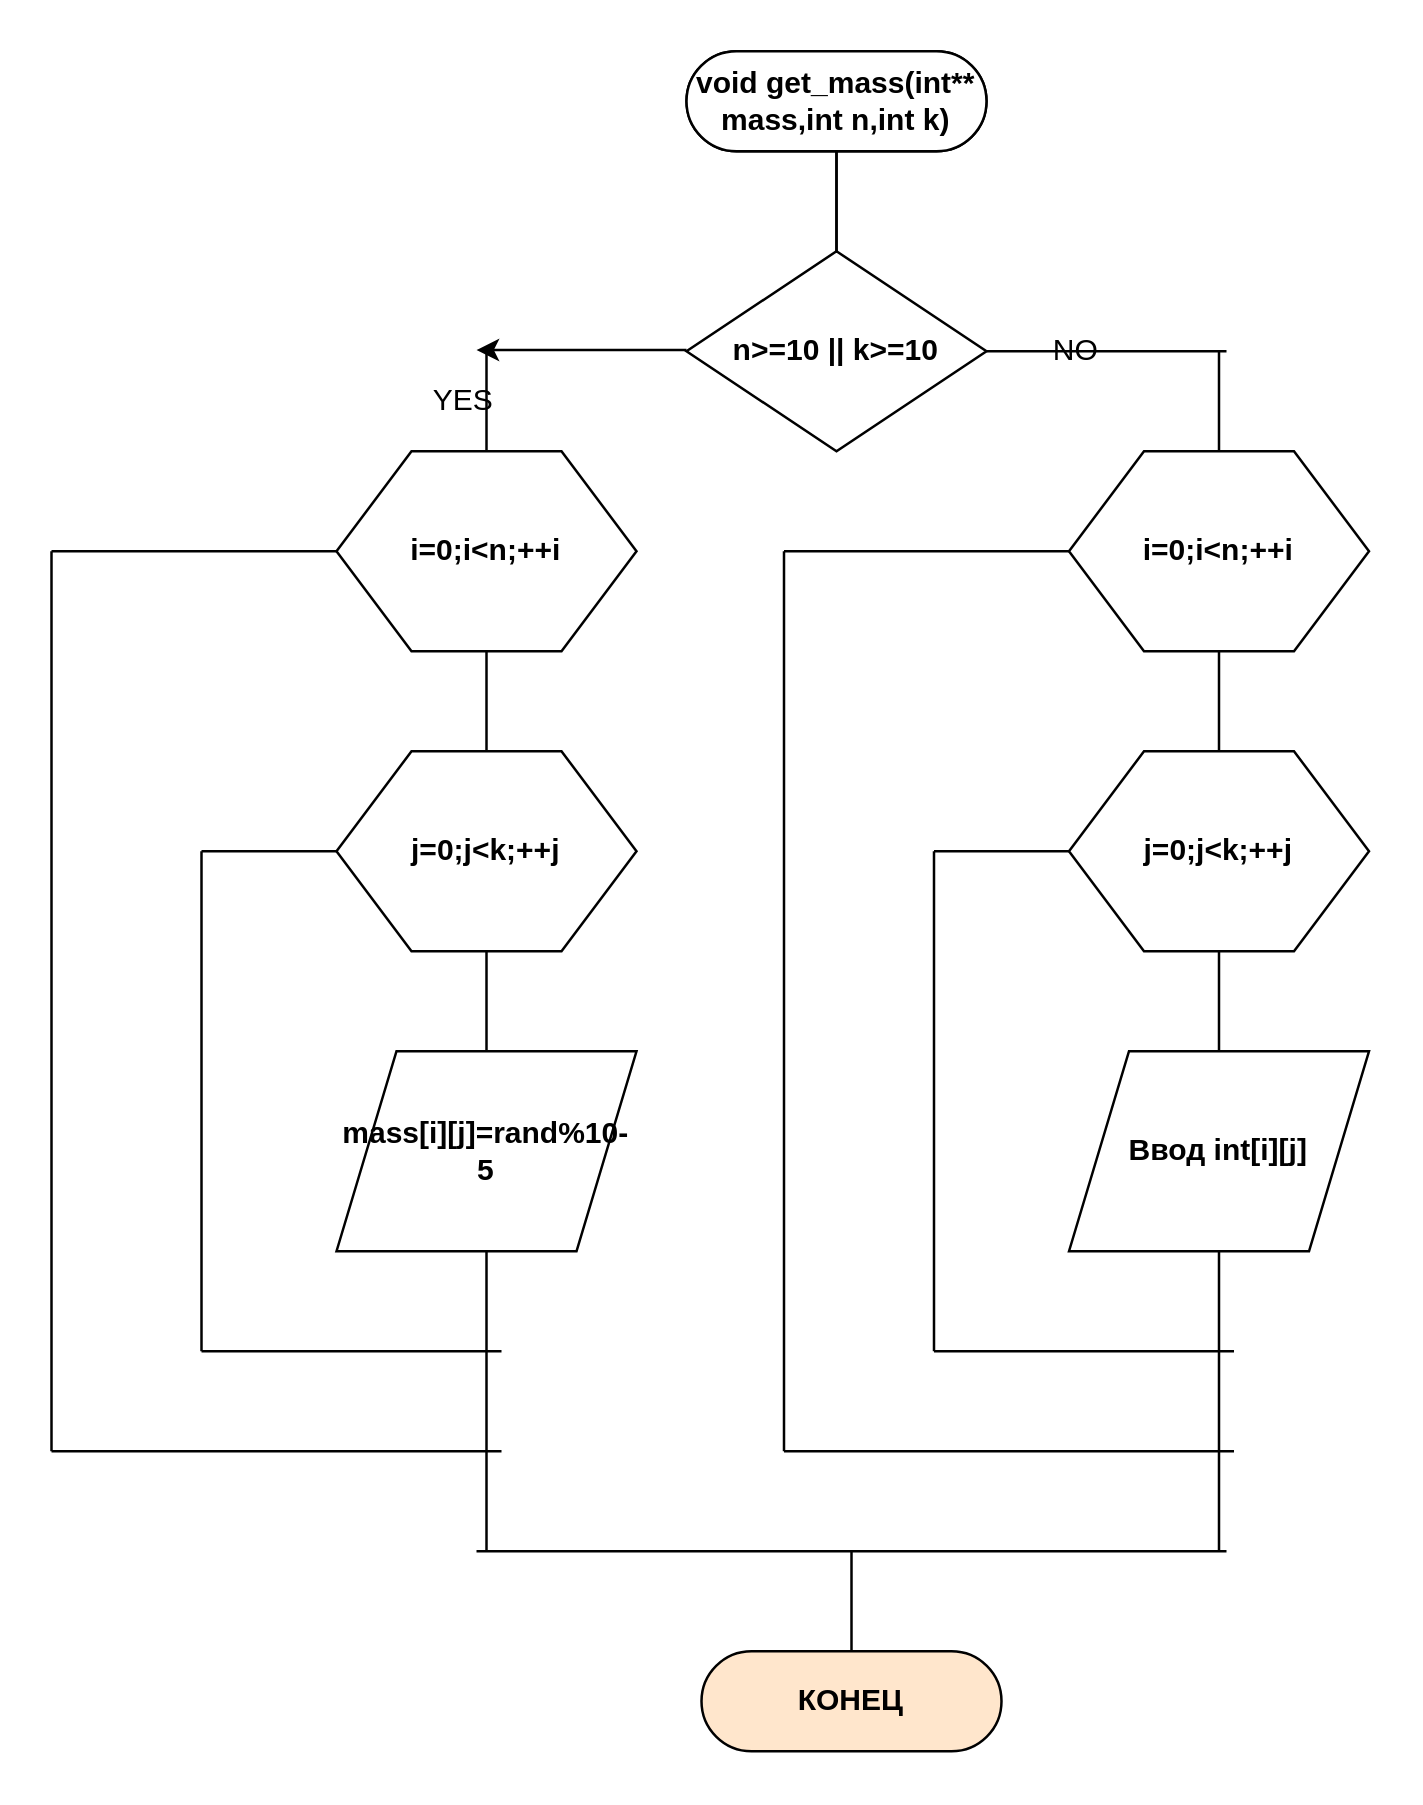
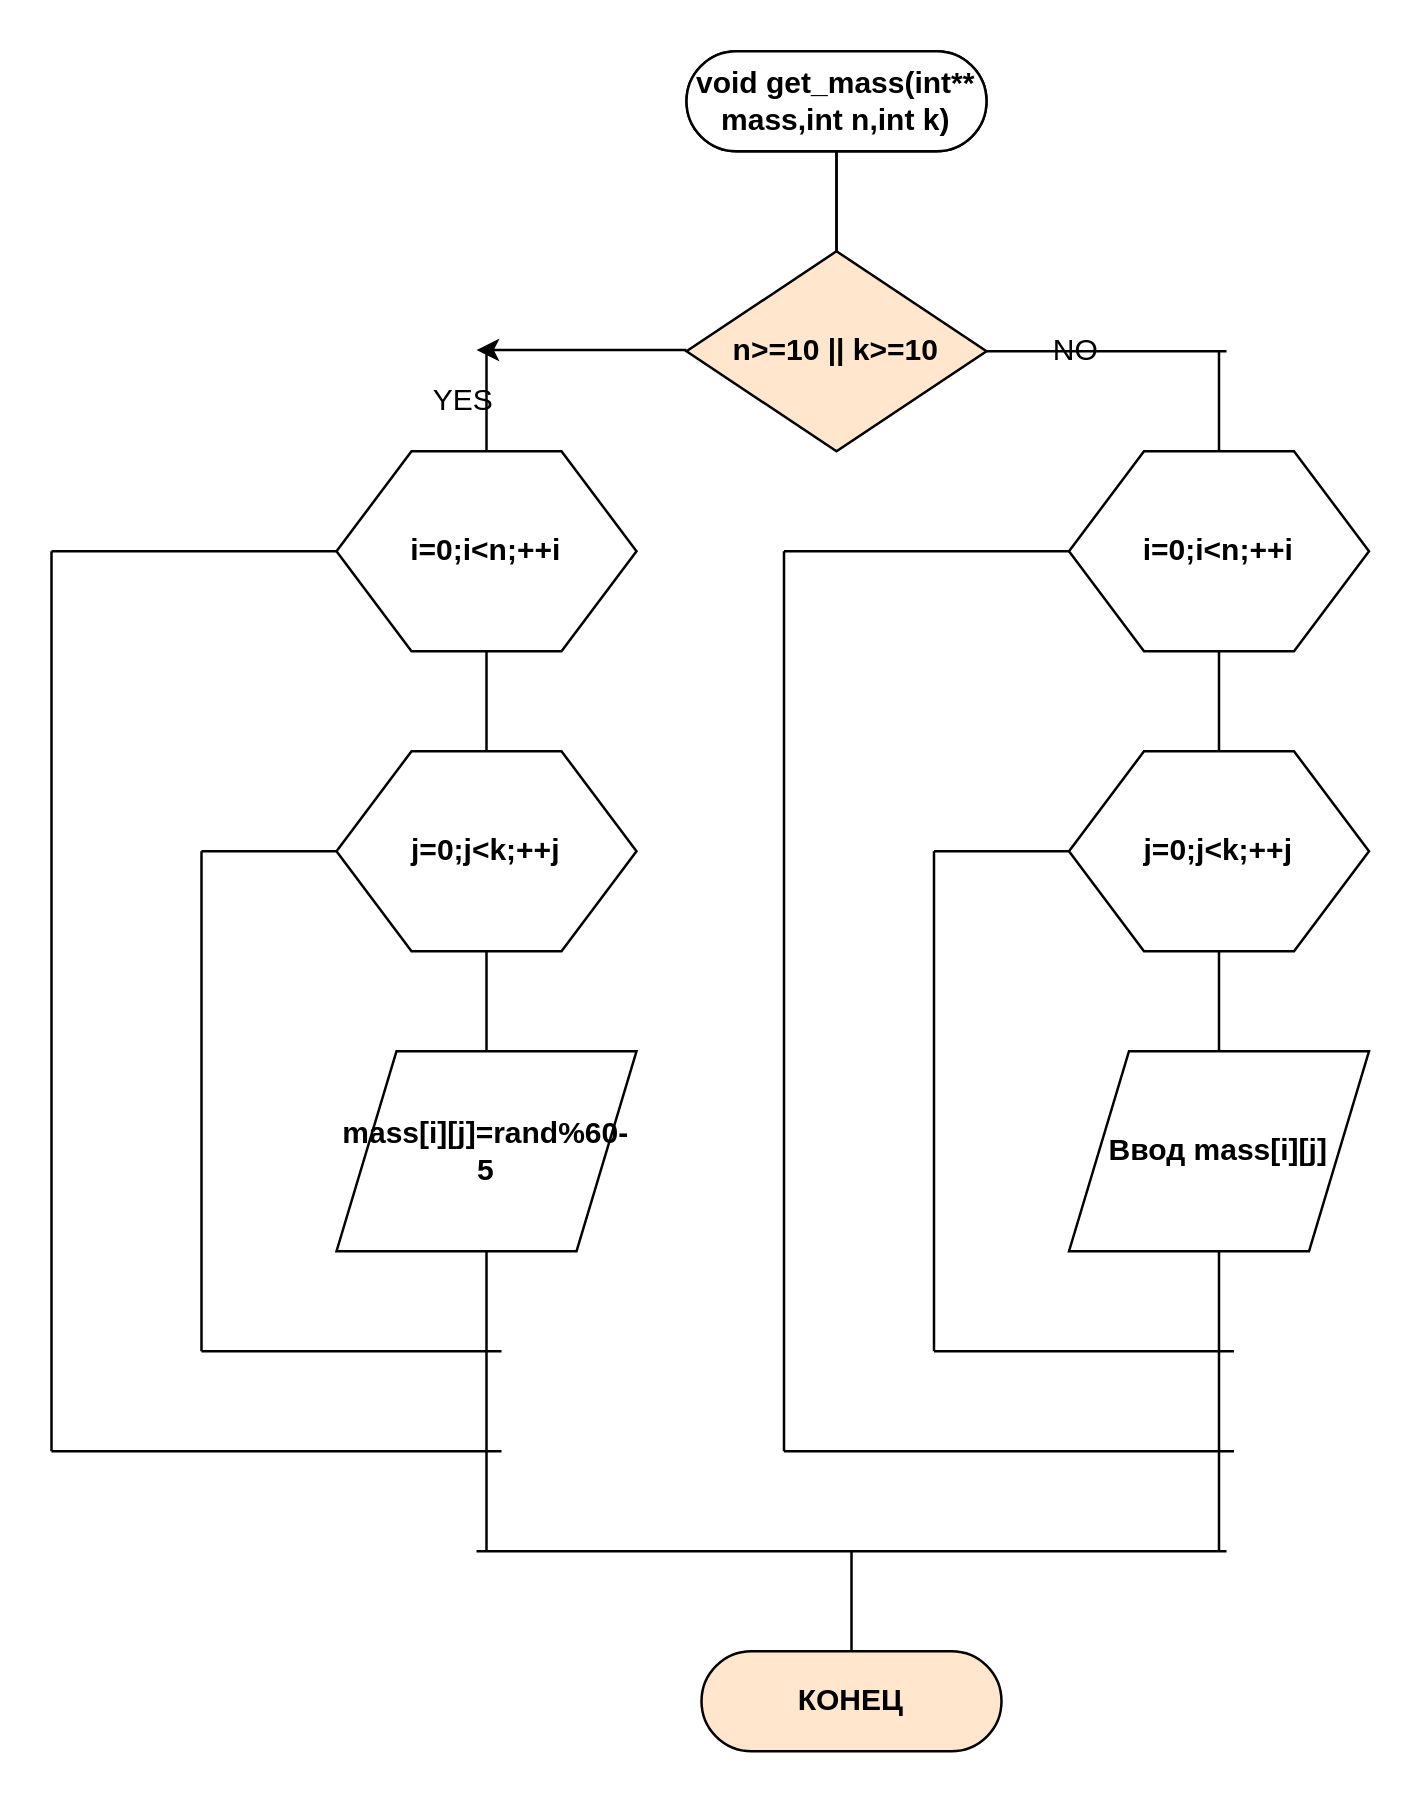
node "n>=10 || k>=10": fillcolor #ffffff -> #ffe6cc
node "mass[i][j]=rand%10-5": label "mass[i][j]=rand%10-5" -> "mass[i][j]=rand%60-5"
node "Ввод int[i][j]": label "Ввод int[i][j]" -> "Ввод mass[i][j]"
